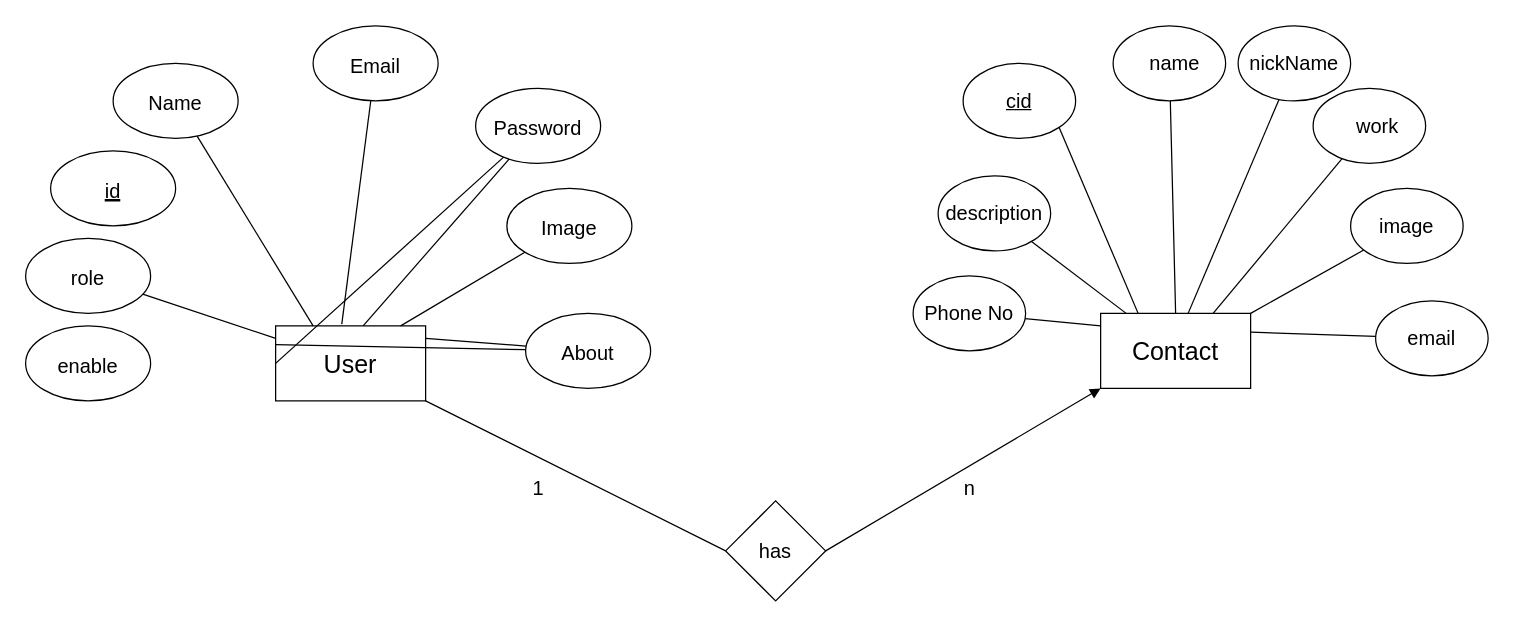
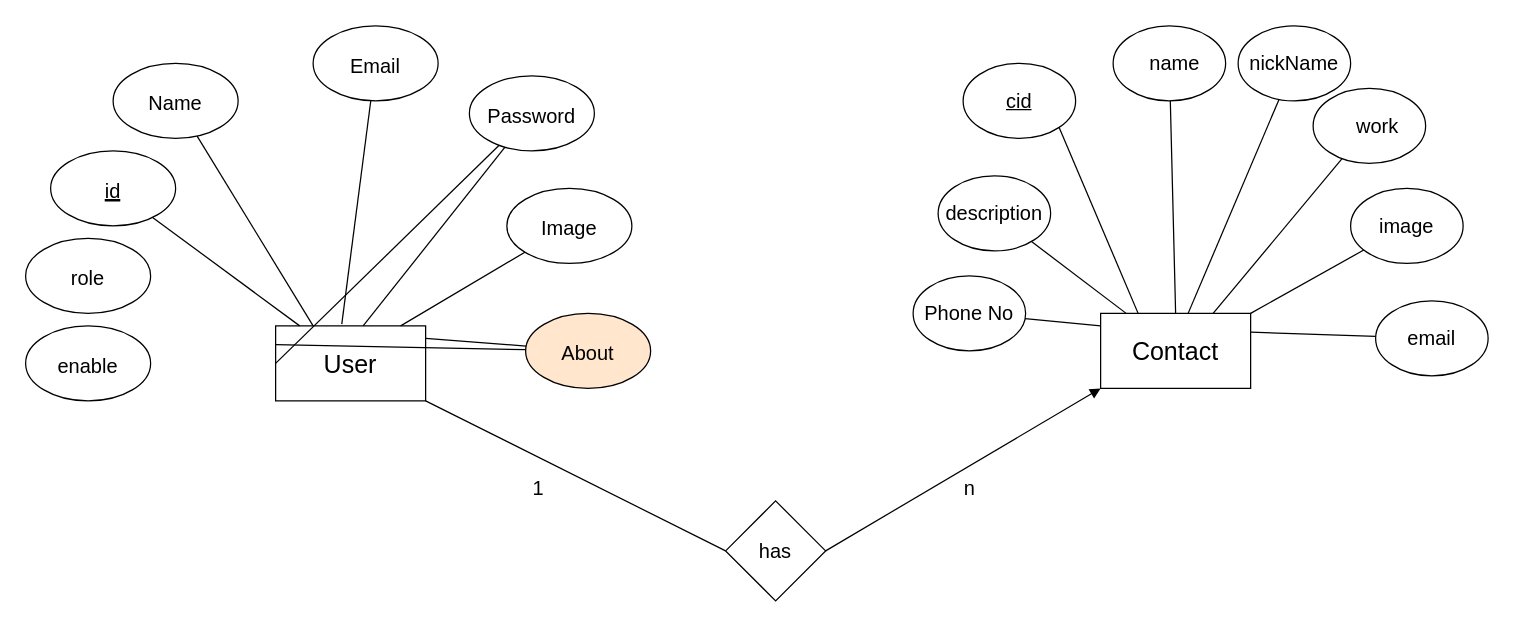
node "Password": moved (538, 126) -> (532, 113)
edge "role" -- "User": now "id" -- "User"
node "About": fillcolor #ffffff -> #ffe6cc
